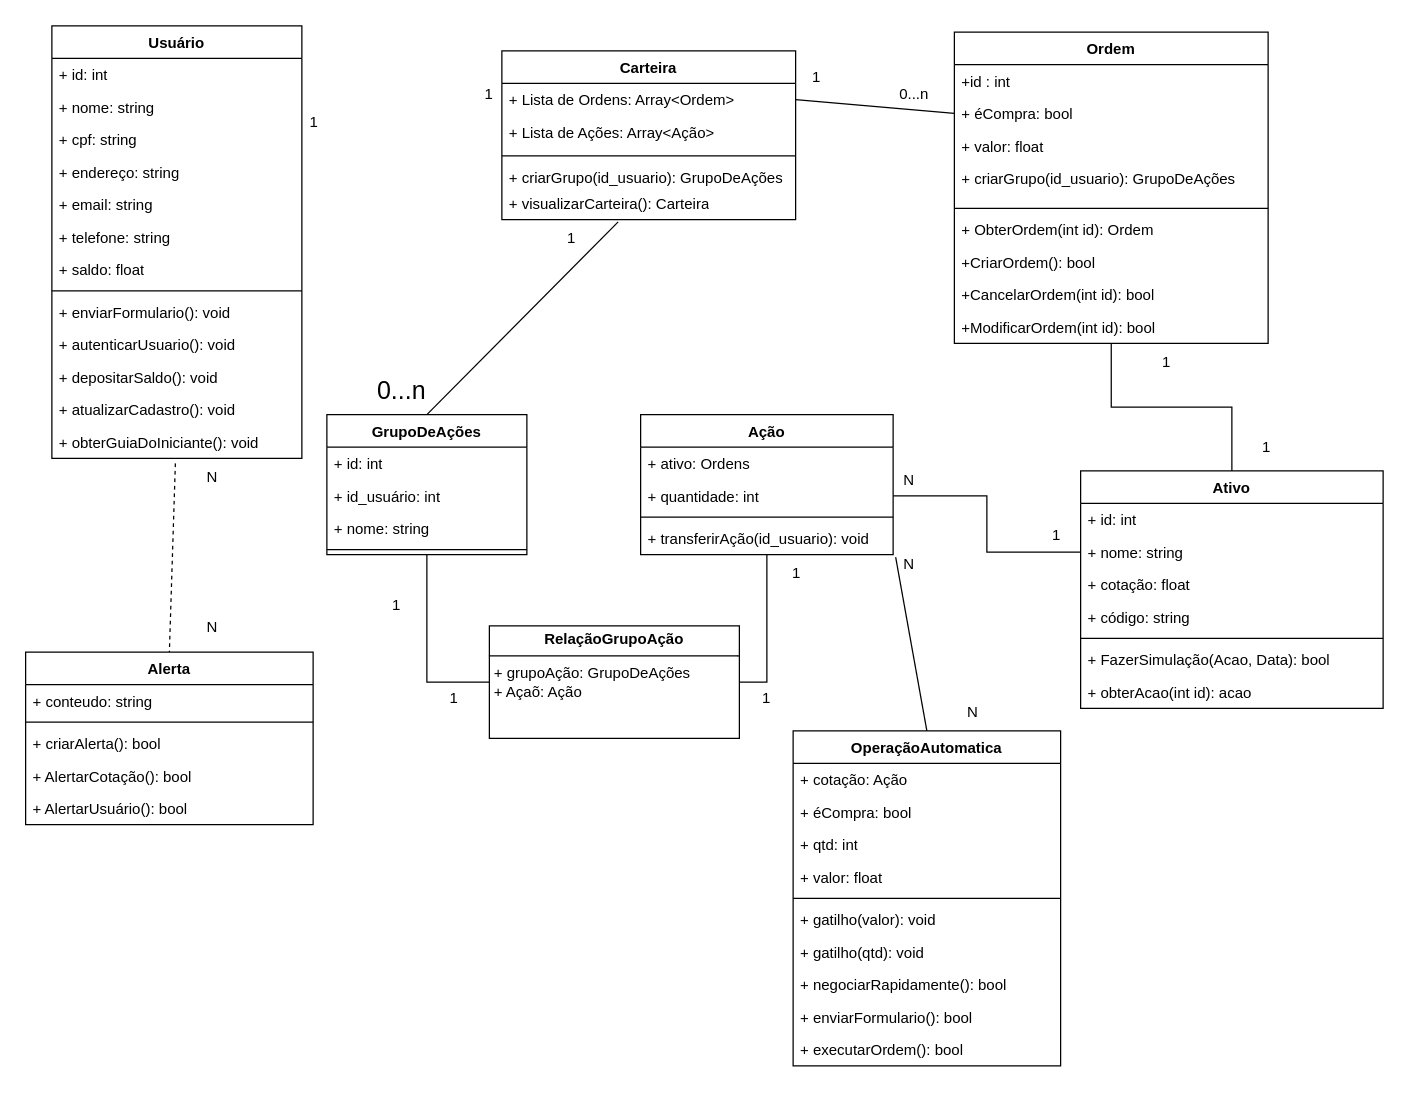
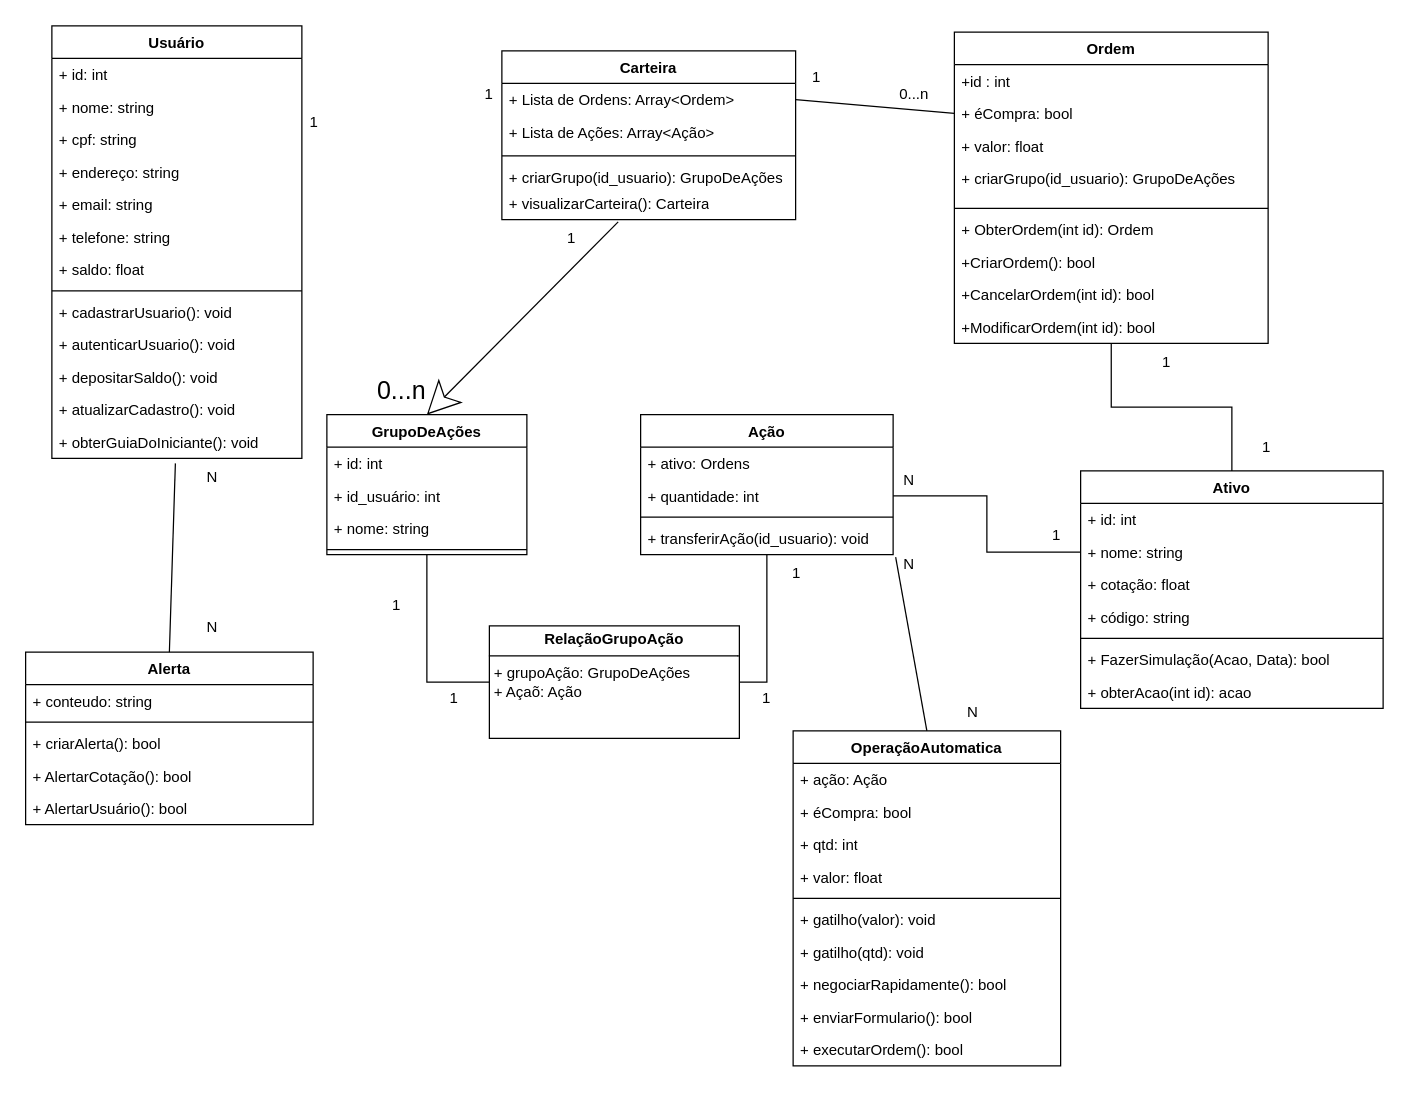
node "+ enviarFormulario(): void": label "+ enviarFormulario(): void" -> "+ cadastrarUsuario(): void"
edge "+ visualizarCarteira(): Carteira" -- "GrupoDeAções": arrowhead none -> classic
edge "+ obterGuiaDoIniciante(): void" -- "Alerta": style dashed -> solid
node "+ cotação: Ação": label "+ cotação: Ação" -> "+ ação: Ação"
